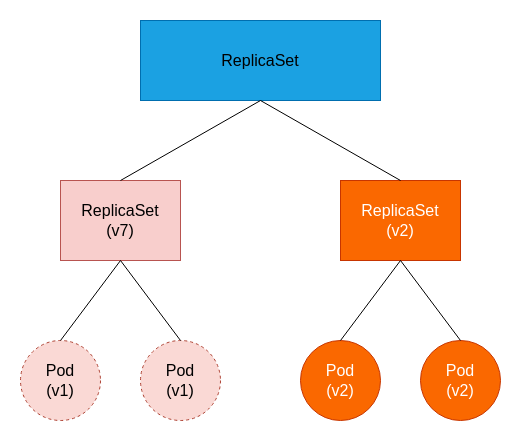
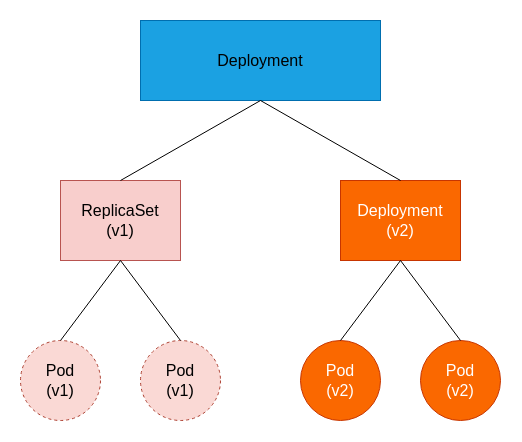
node "ReplicaSet": label "ReplicaSet" -> "Deployment"
node "ReplicaSet (v7)": label "ReplicaSet (v7)" -> "ReplicaSet (v1)"
node "ReplicaSet (v2)": label "ReplicaSet (v2)" -> "Deployment (v2)"
